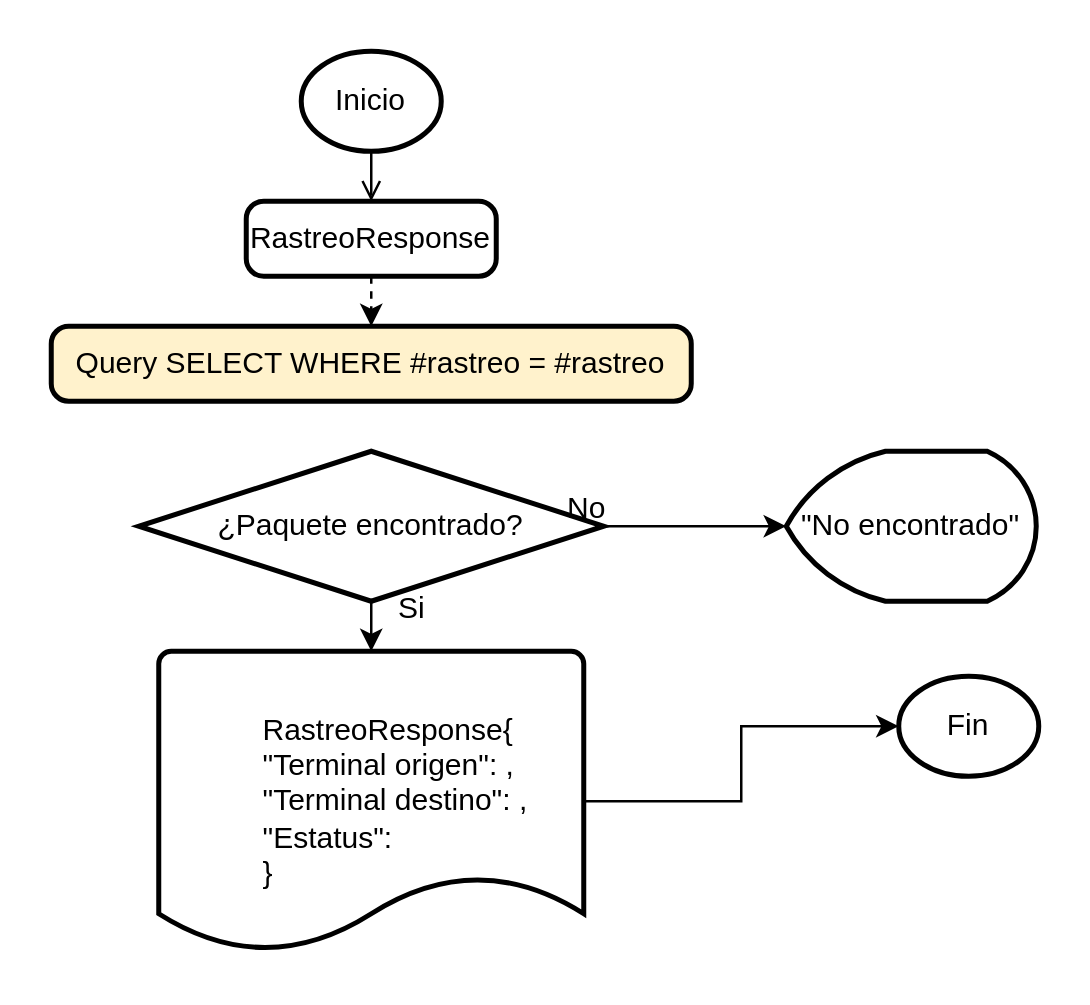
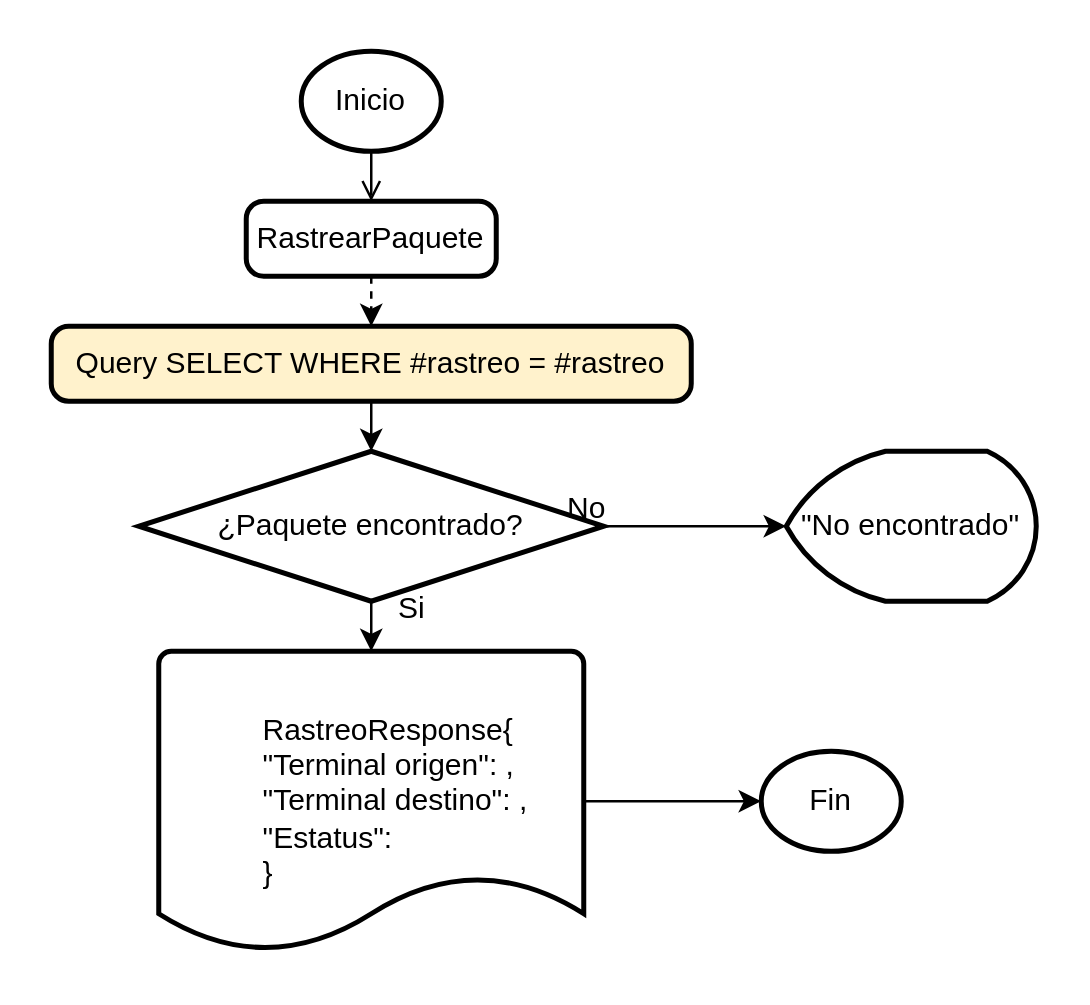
node "RastreoResponse": label "RastreoResponse" -> "RastrearPaquete"
edge "Query SELECT WHERE #rastreo = #rastreo" -> "¿Paquete encontrado?": added
node "Fin": moved (969, 726) -> (831, 801)
